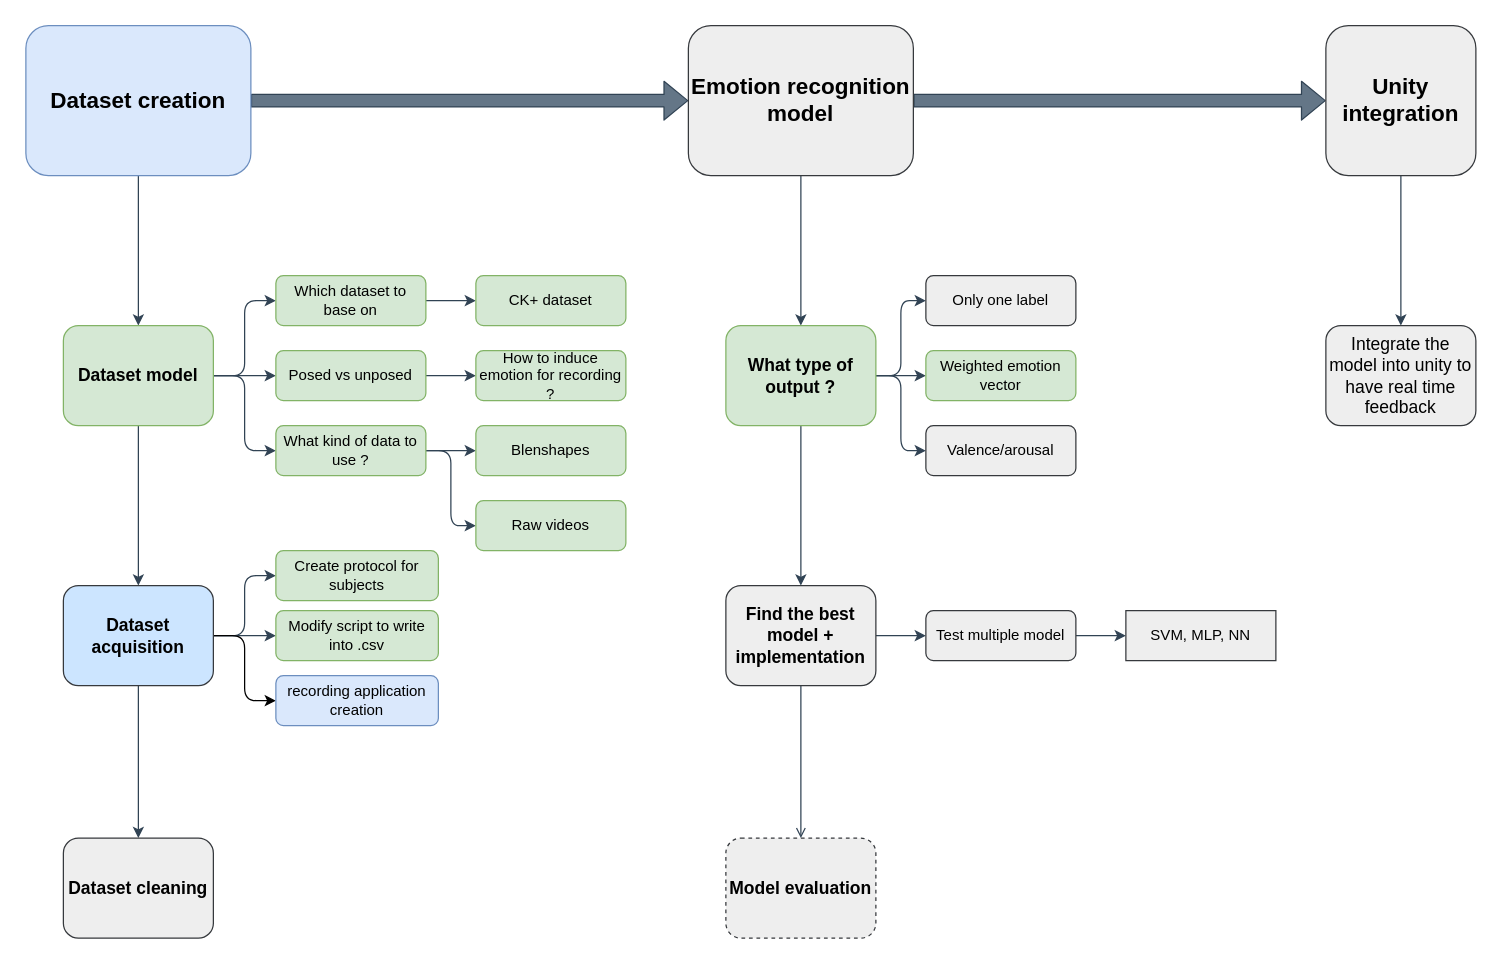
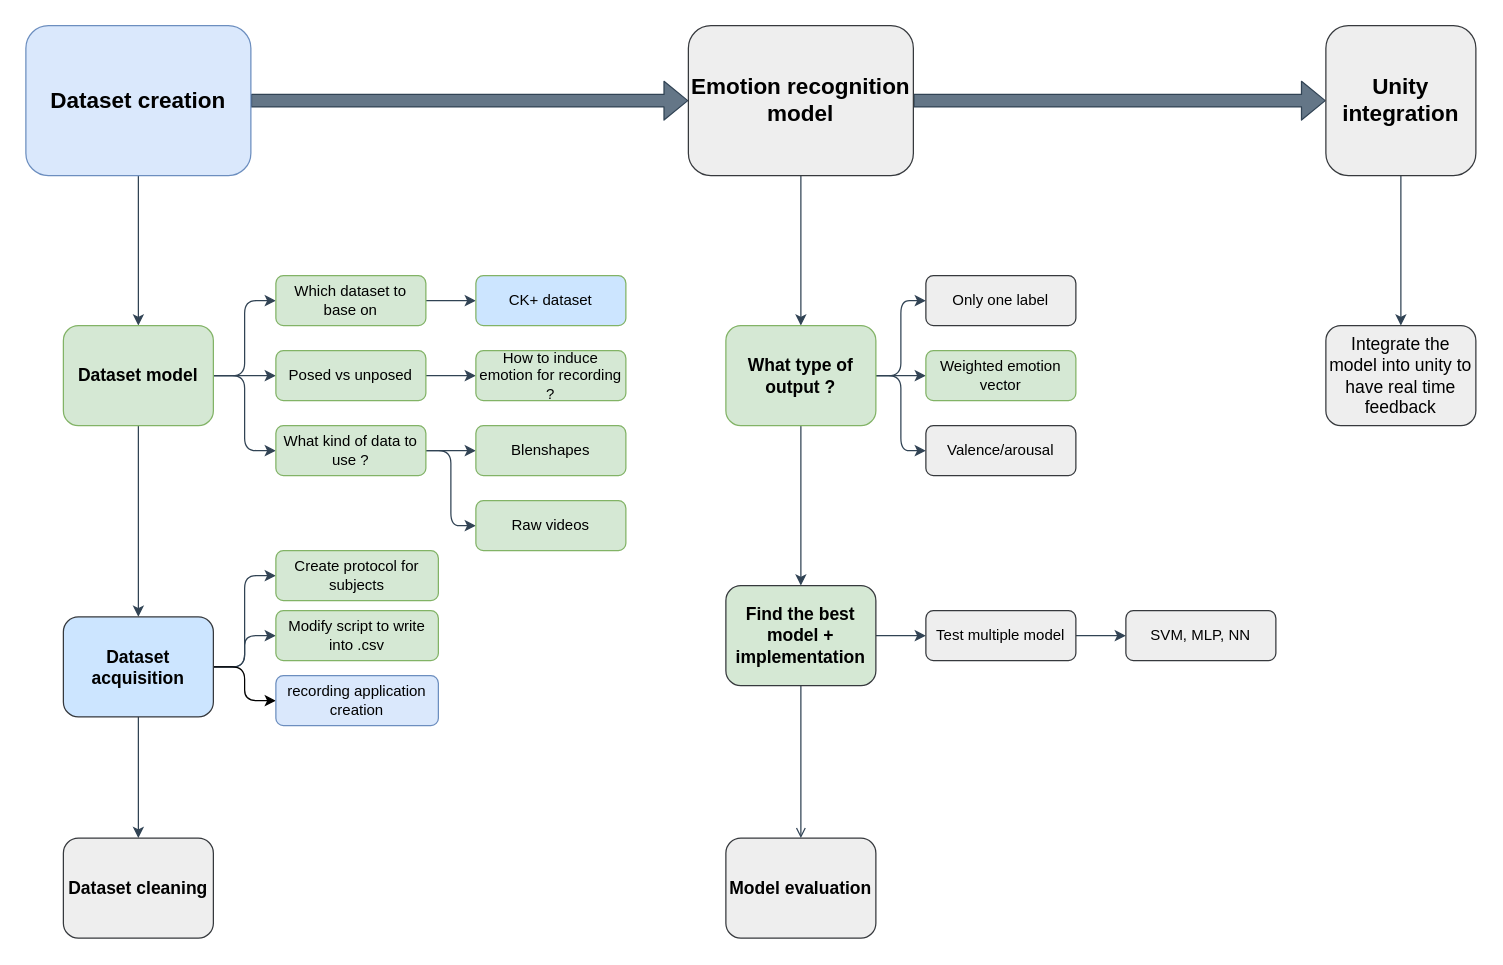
node "CK+ dataset": fillcolor #d5e8d4 -> #cce5ff
node "Dataset acquisition": moved (138, 636) -> (138, 667)
node "Find the best model + implementation": fillcolor #eeeeee -> #d5e8d4
node "SVM, MLP, NN": shape rectangle -> rounded rectangle
node "Model evaluation": style dashed -> solid
